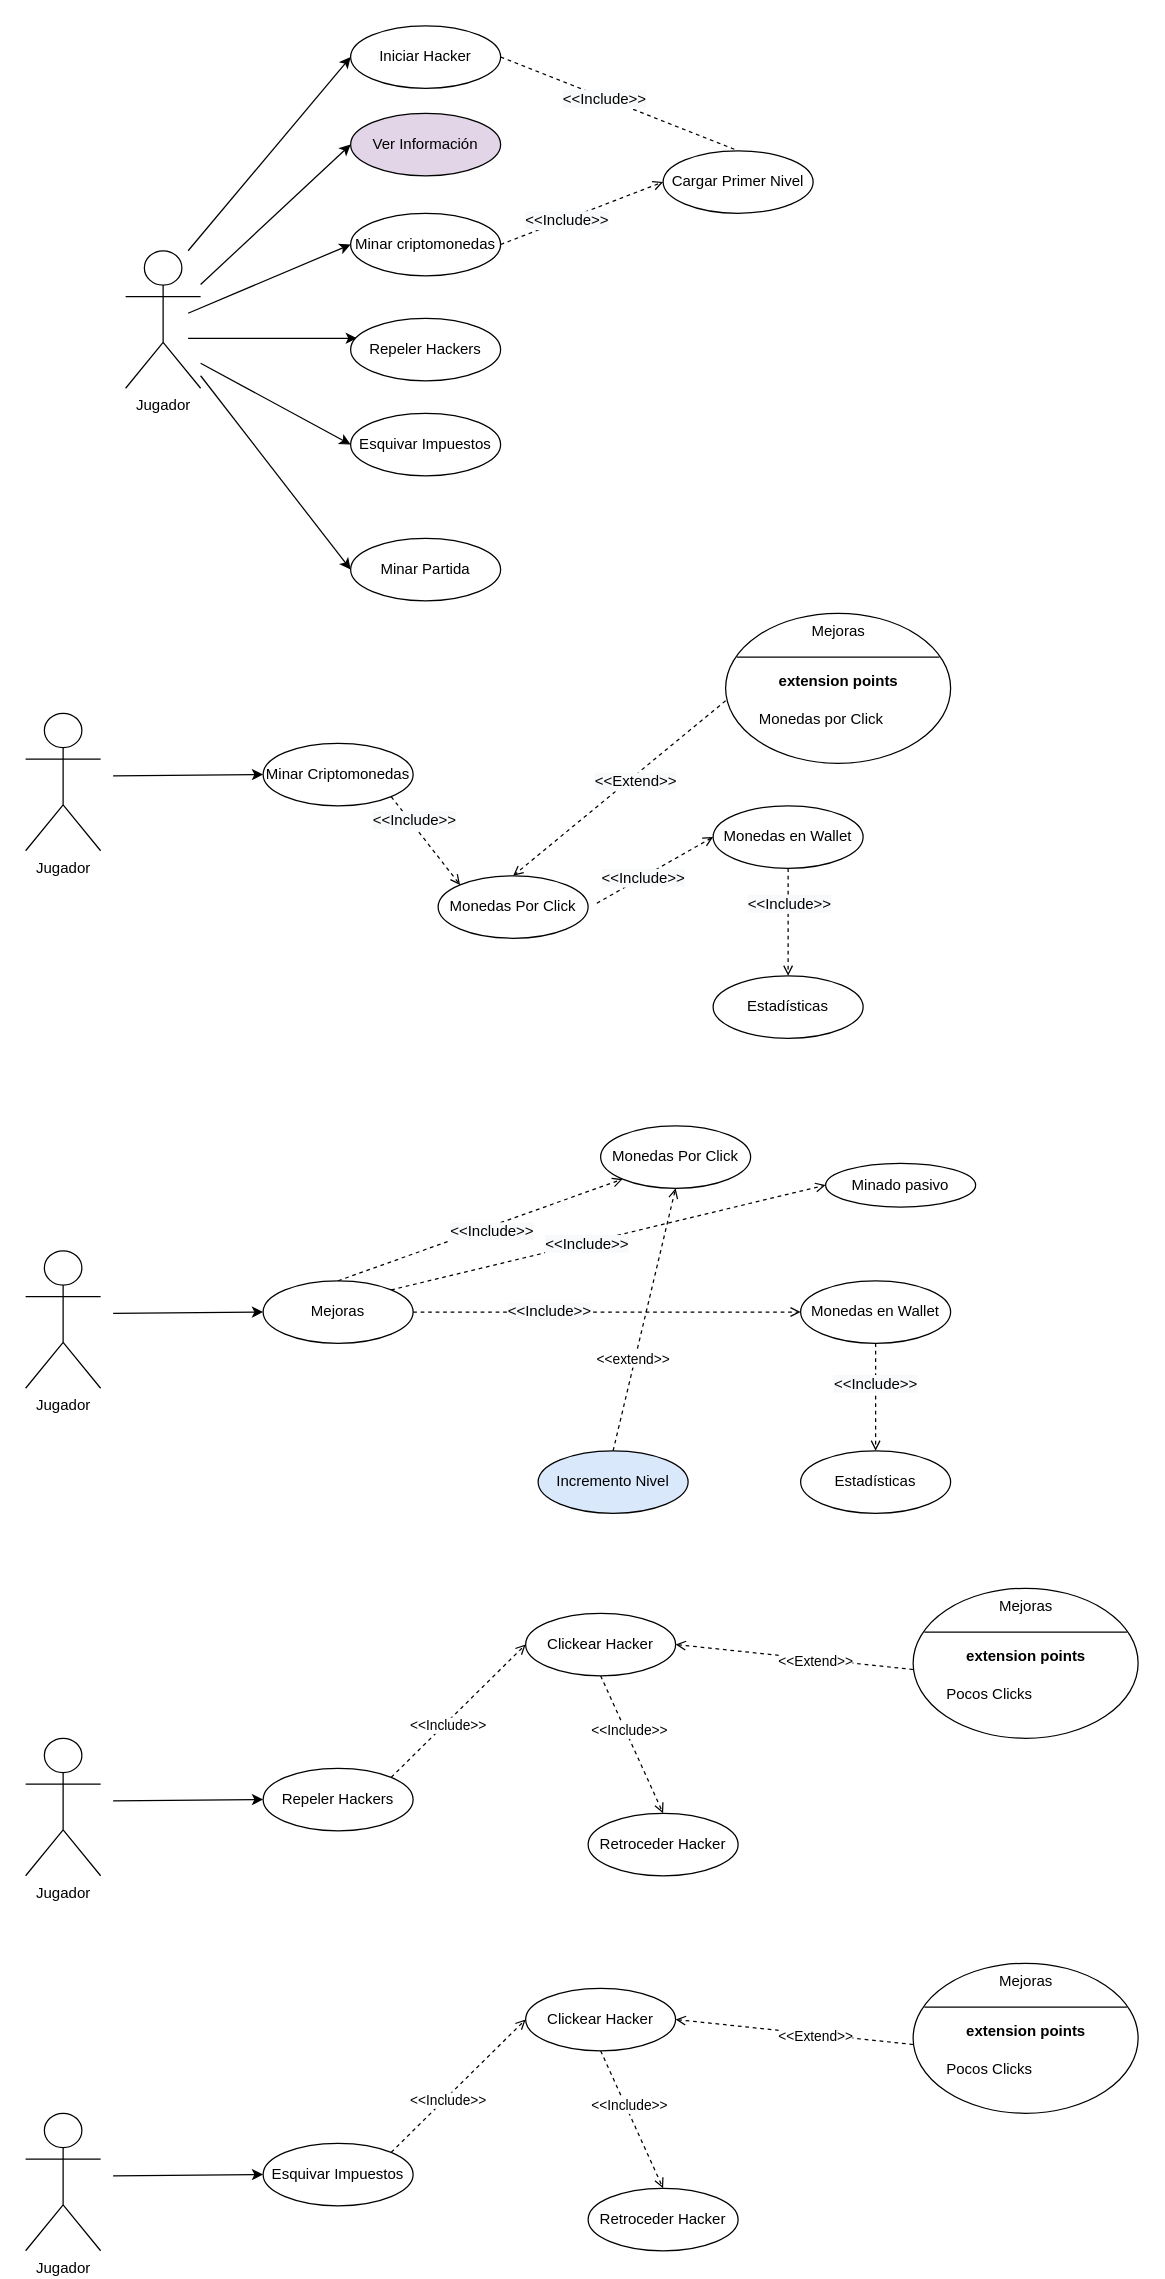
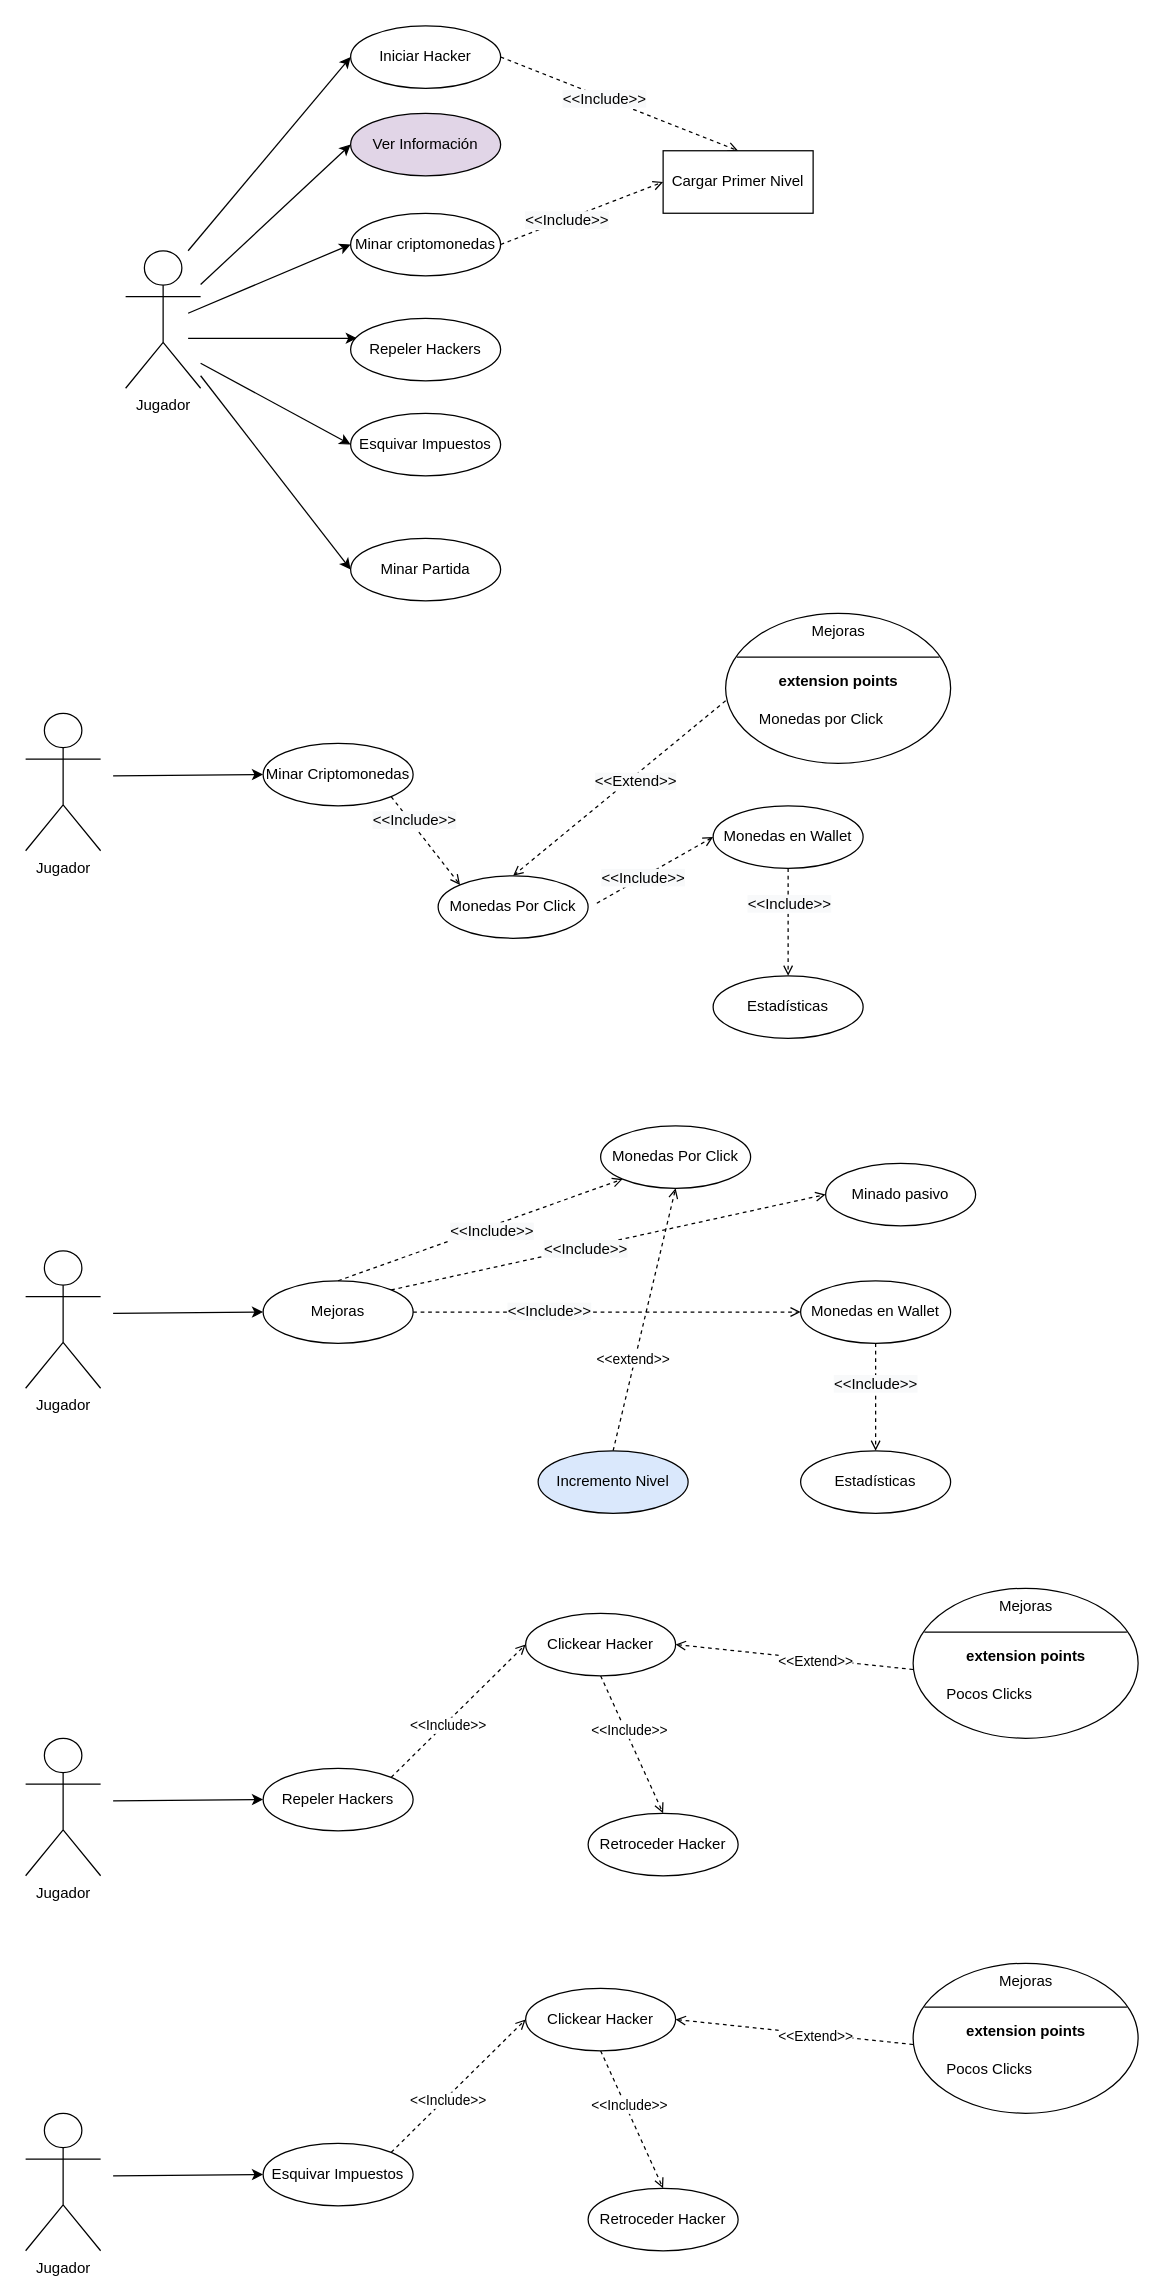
edge "Iniciar Hacker" -- "Cargar Primer Nivel": arrowhead none -> open
node "Cargar Primer Nivel": shape ellipse -> rectangle
node "Minado pasivo": size 150x44 -> 150x63
